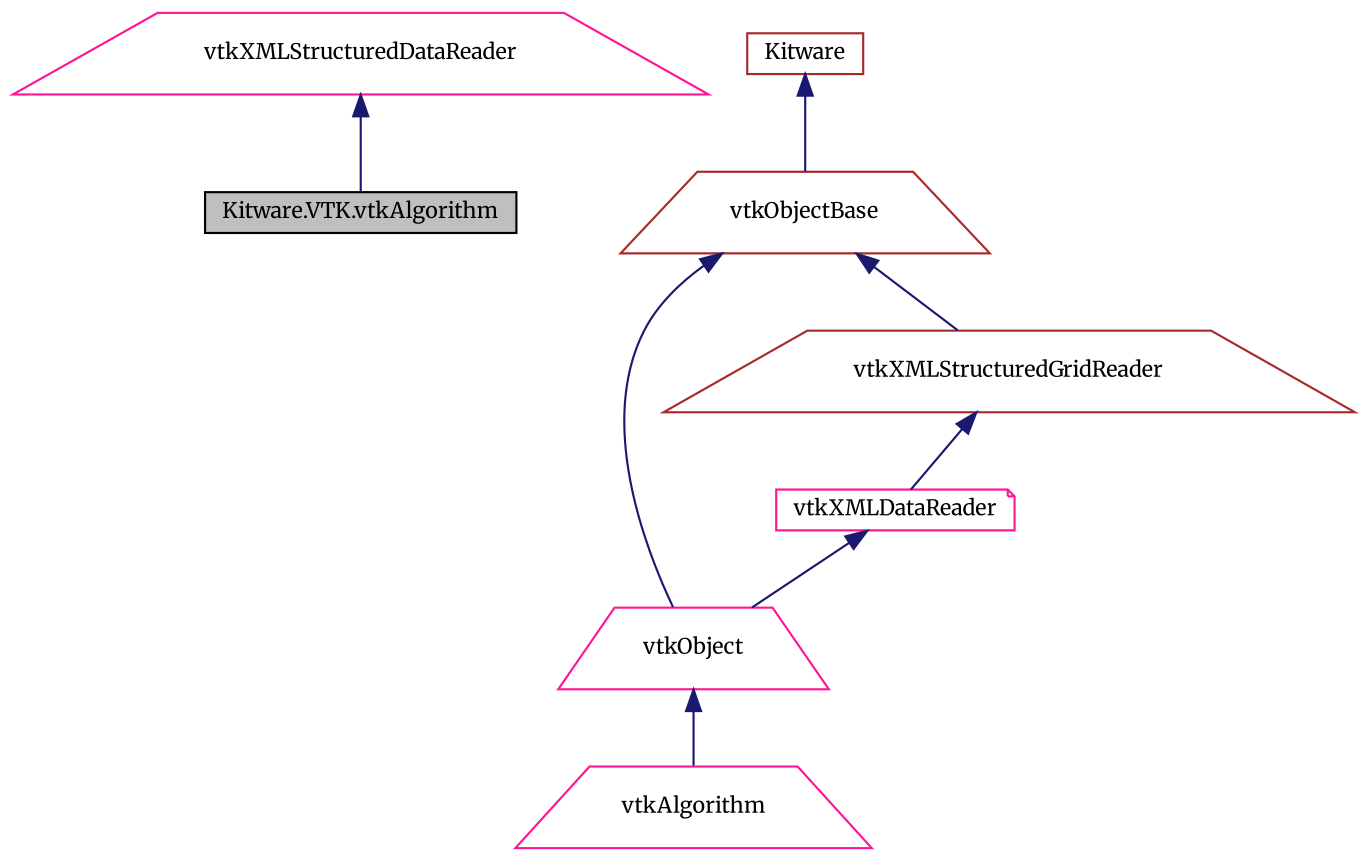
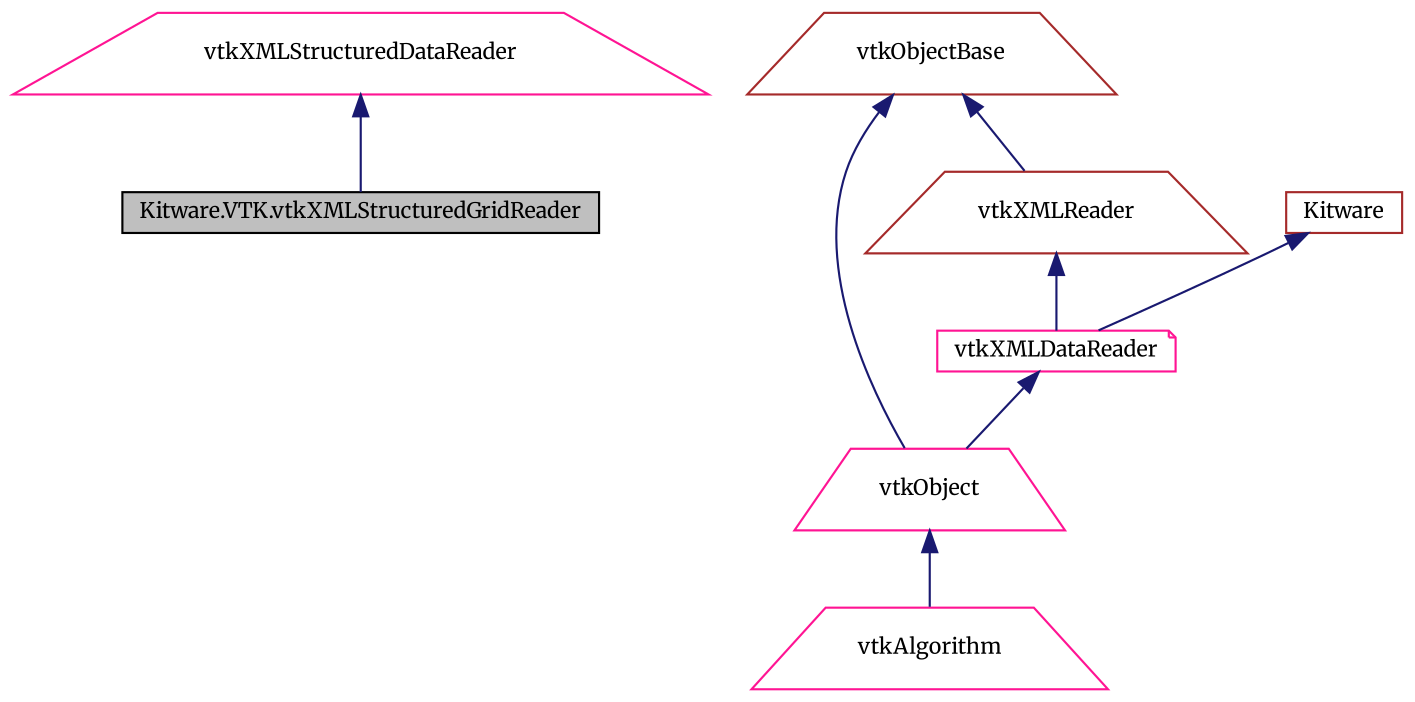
edge "vtkObjectBase" -> "Kitware": now "vtkXMLDataReader" -> "Kitware"
node "Kitware.VTK.vtkAlgorithm": label "Kitware.VTK.vtkAlgorithm" -> "Kitware.VTK.vtkXMLStructuredGridReader"
node "vtkXMLStructuredGridReader": label "vtkXMLStructuredGridReader" -> "vtkXMLReader"
